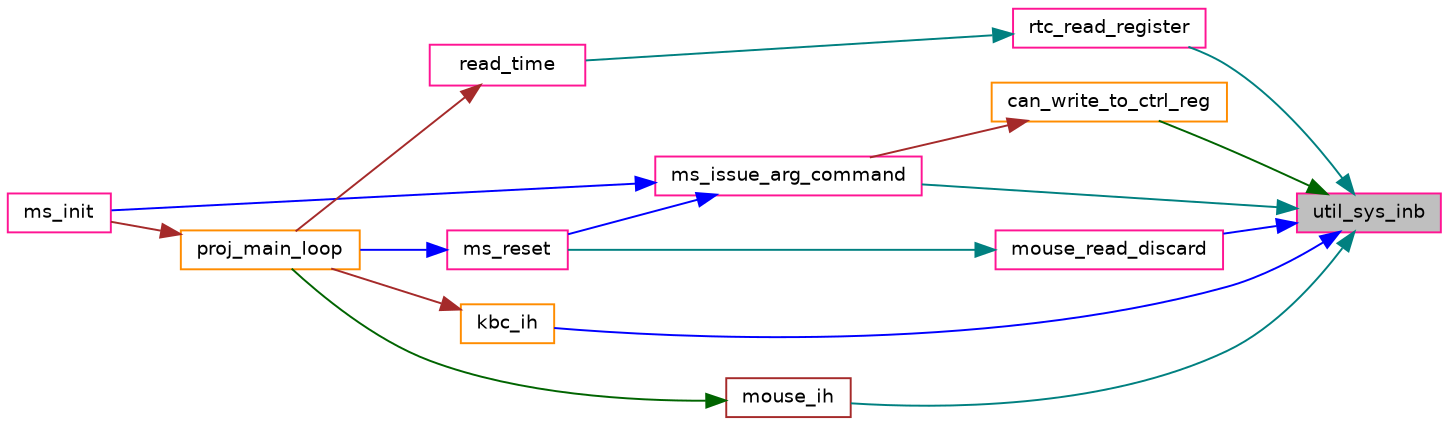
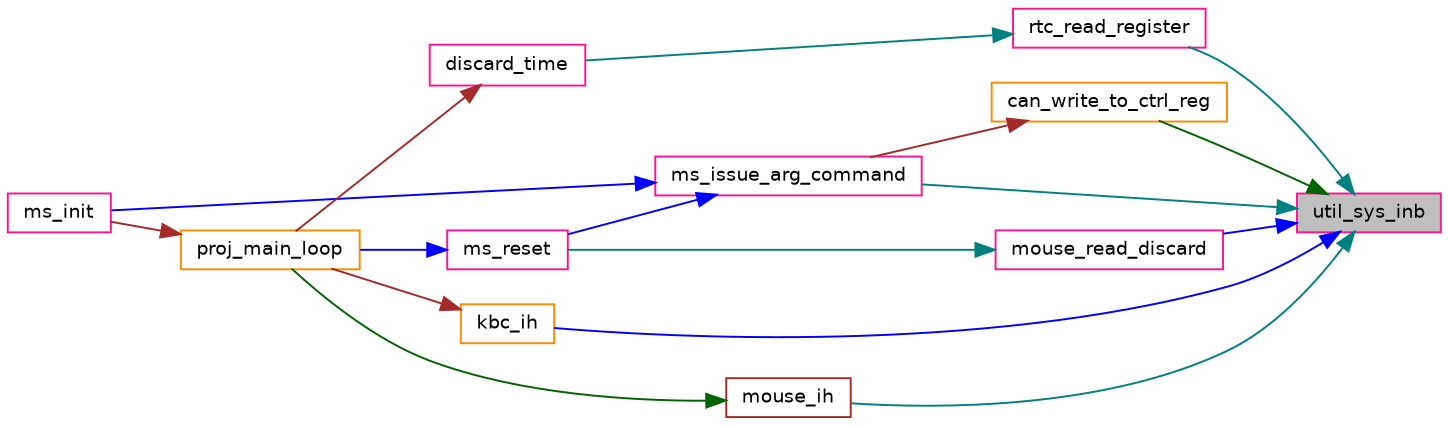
node "read_time": label "read_time" -> "discard_time"
